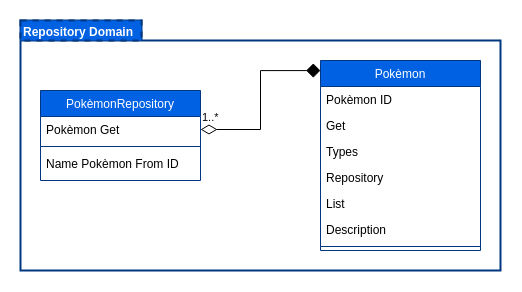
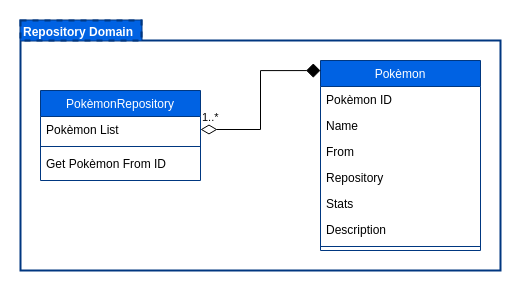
node "Get": label "Get" -> "Name"
node "Pokèmon Get": label "Pokèmon Get" -> "Pokèmon List"
node "Types": label "Types" -> "From"
node "Name Pokèmon From ID": label "Name Pokèmon From ID" -> "Get Pokèmon From ID"
node "List": label "List" -> "Stats"
